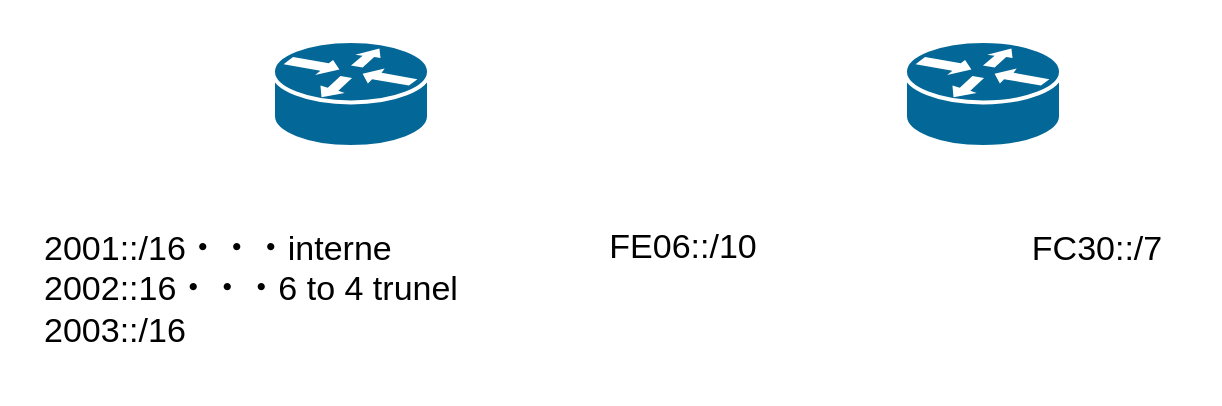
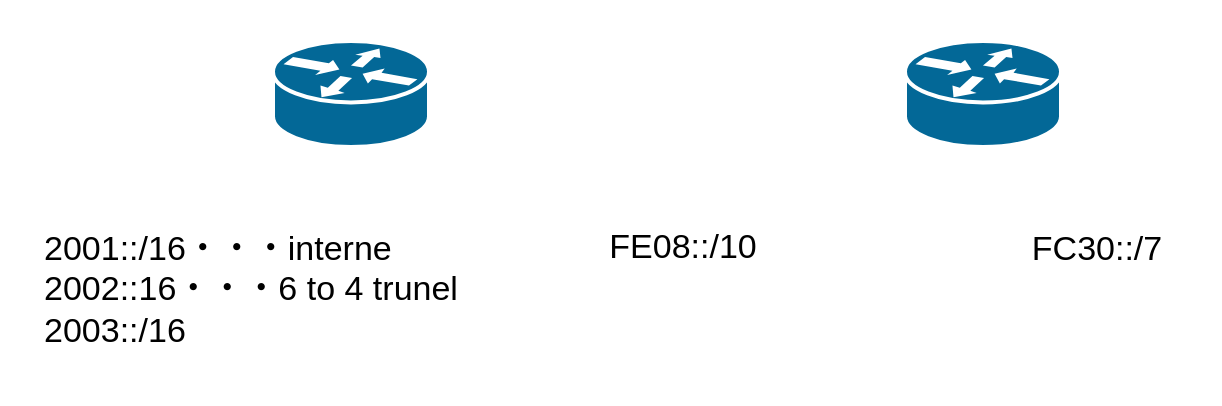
node "FE06::/10": label "FE06::/10" -> "FE08::/10"
